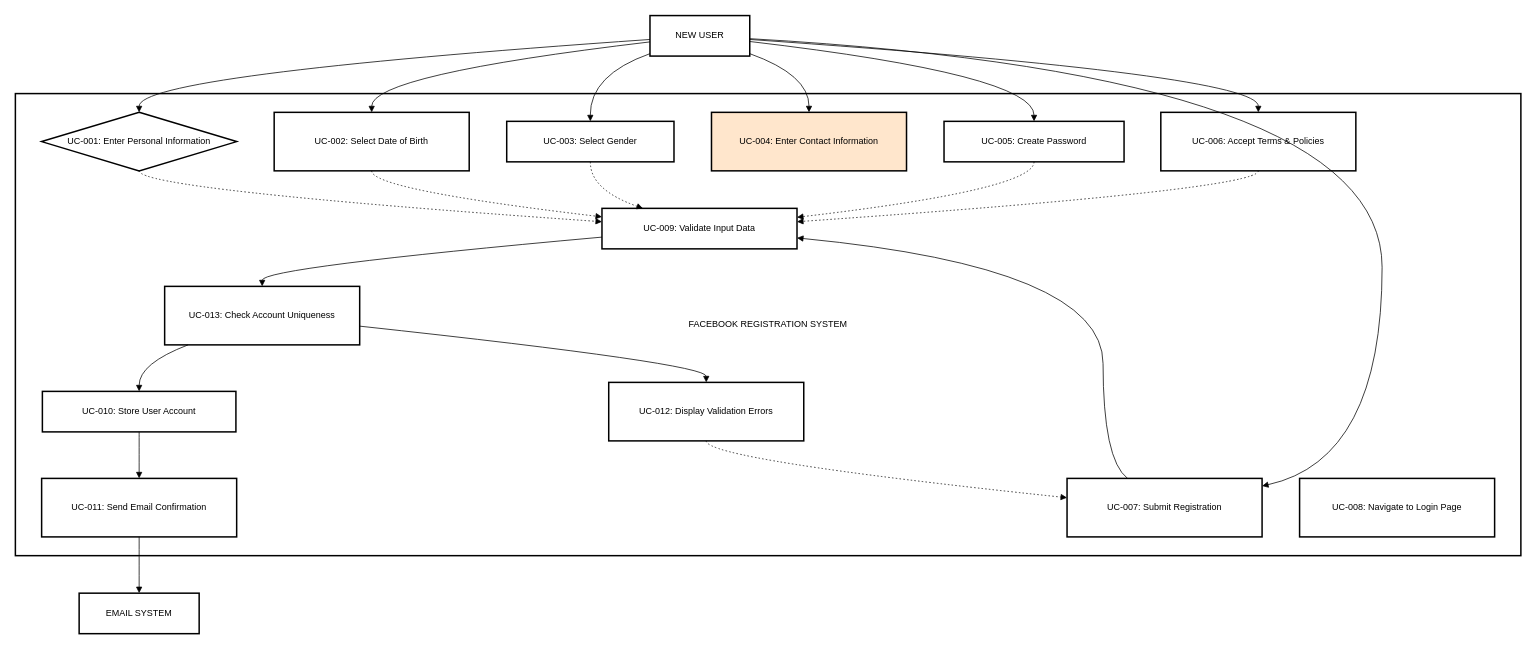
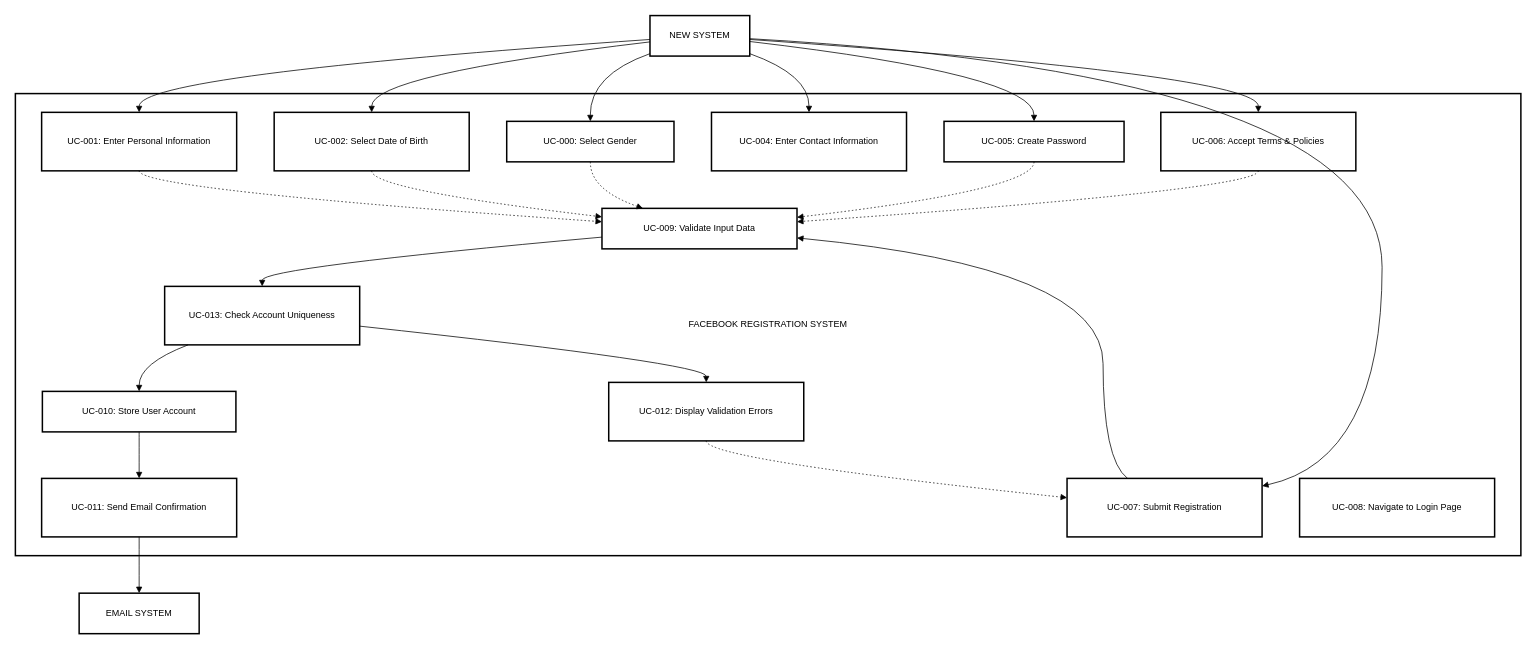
node "NEW USER": label "NEW USER" -> "NEW SYSTEM"
node "UC-001: Enter Personal Information": shape diamond -> rectangle
node "UC-003: Select Gender": label "UC-003: Select Gender" -> "UC-000: Select Gender"
node "UC-004: Enter Contact Information": fillcolor #ffe6cc -> #ffffff
